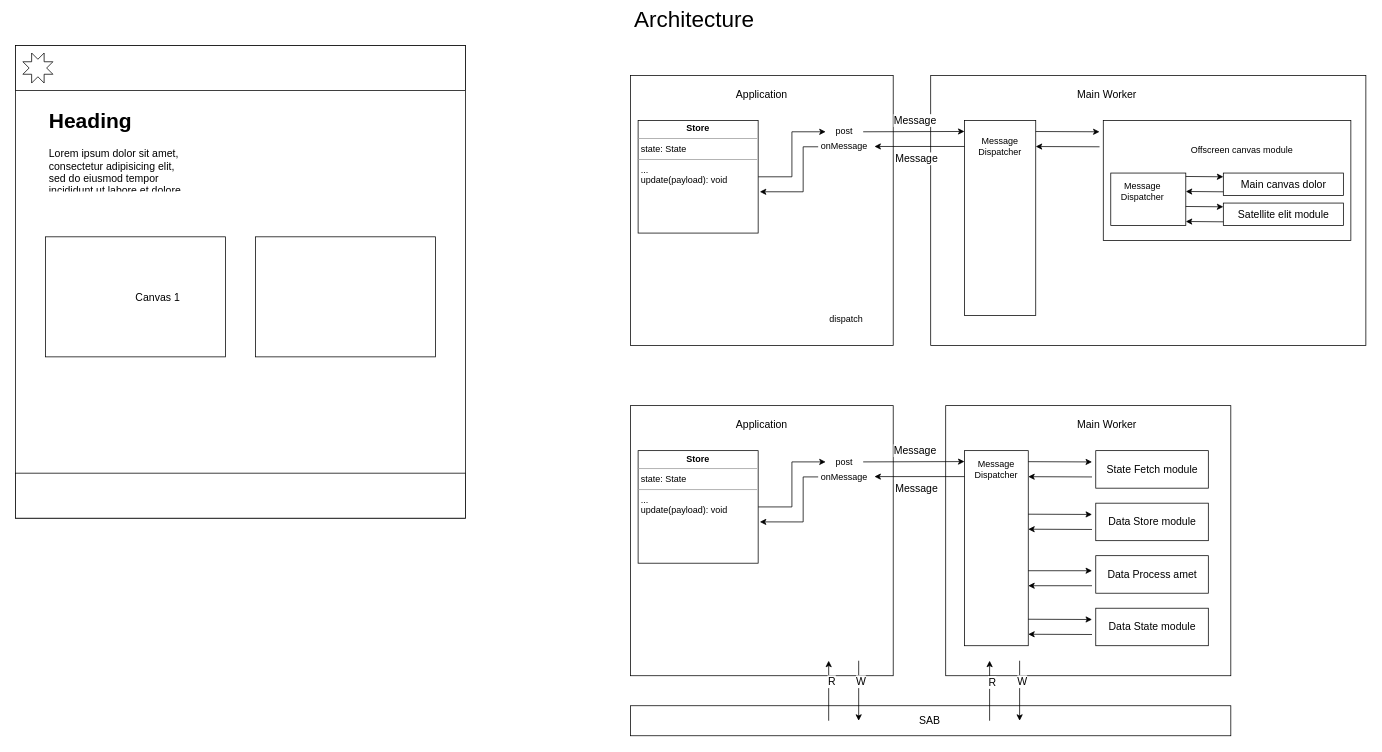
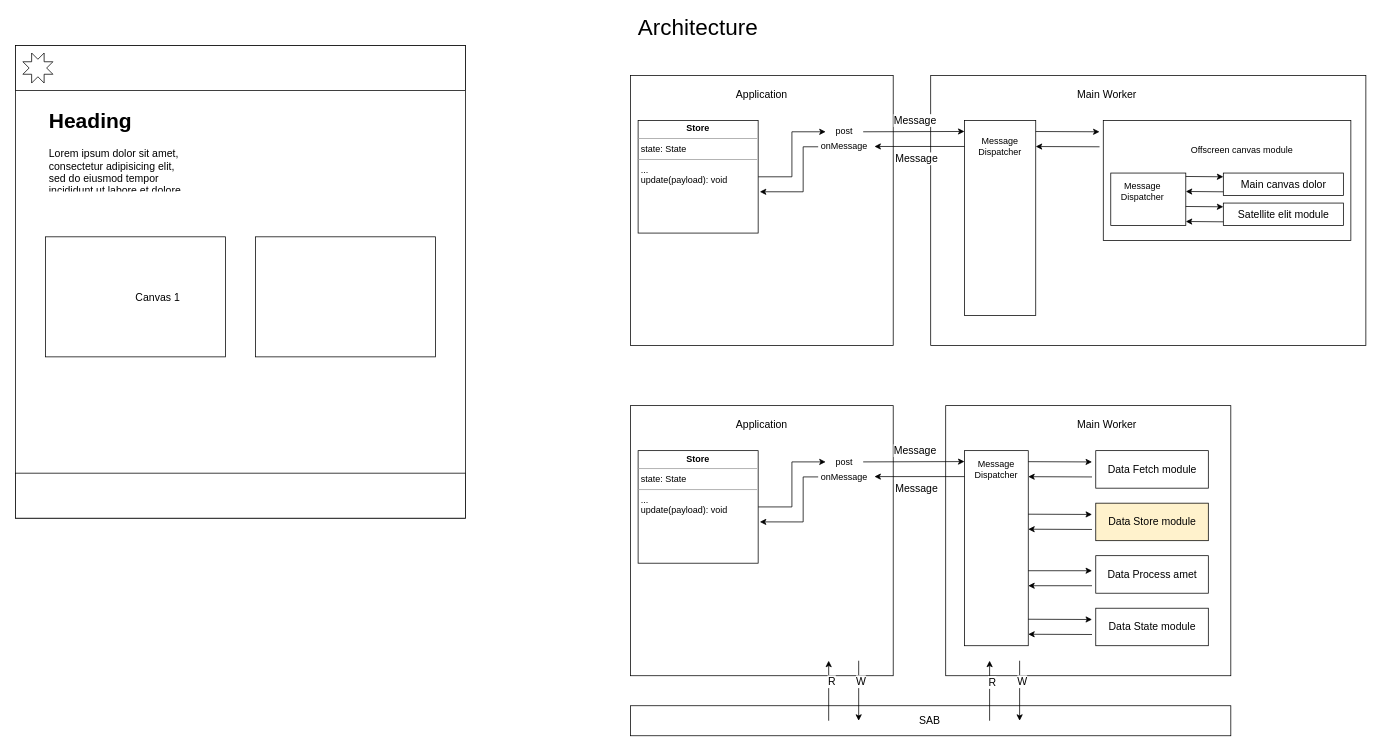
node "Architecture": moved (694, 19) -> (698, 27)
node "dispatch": removed
node "State Fetch module": label "State Fetch module" -> "Data Fetch module"
node "Data Store module": fillcolor #ffffff -> #fff2cc
